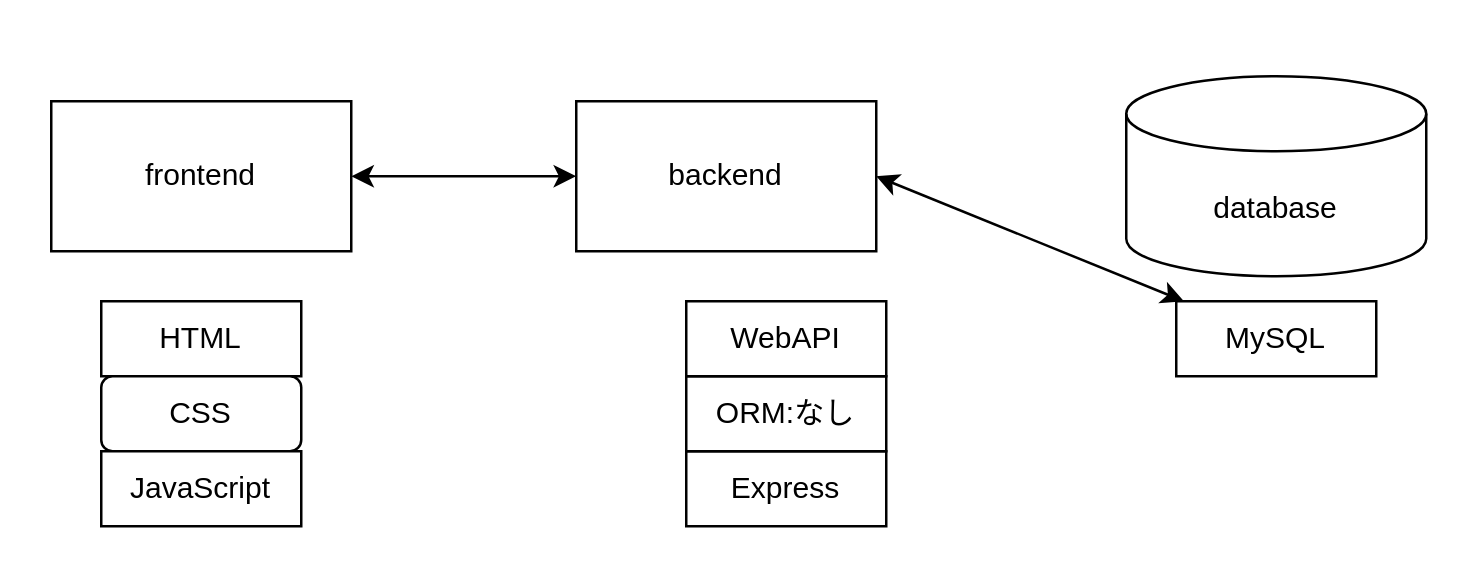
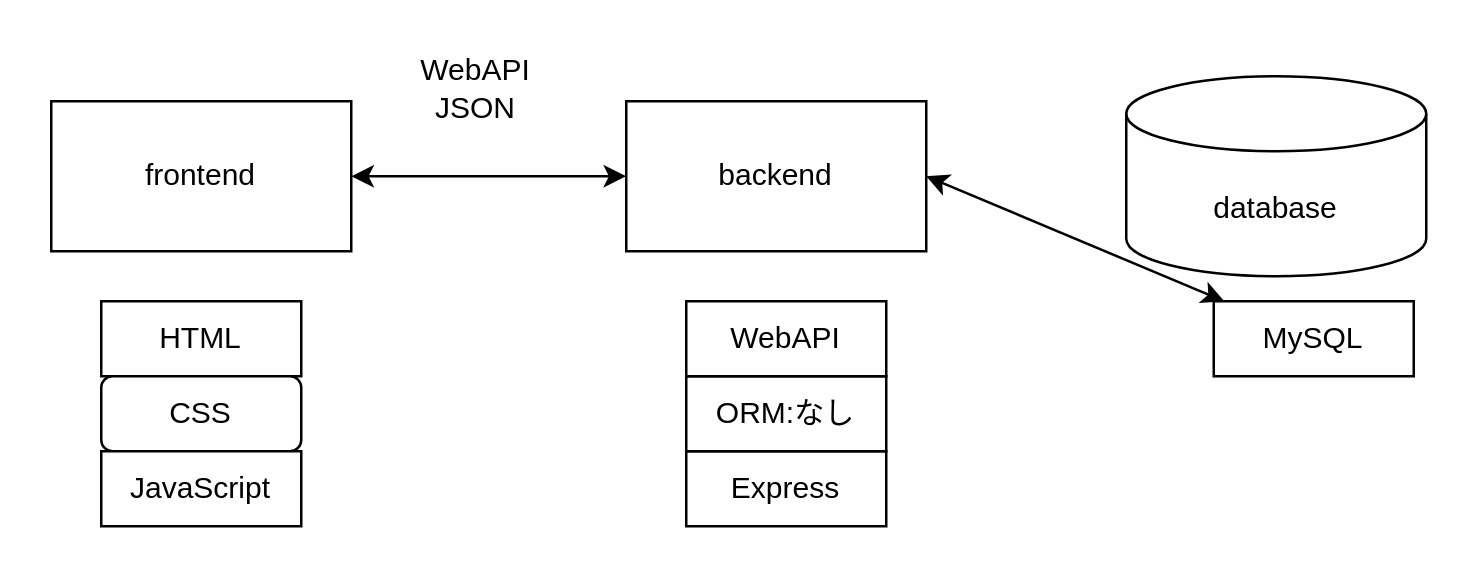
node "WebAPI JSON": added
node "backend": moved (726, 176) -> (776, 176)
node "MySQL": moved (1276, 339) -> (1314, 339)
